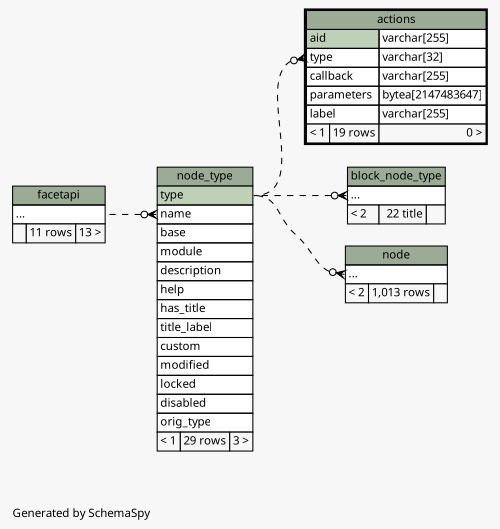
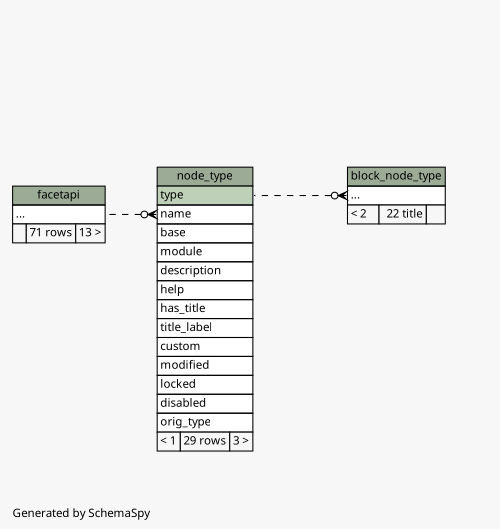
node "actions": removed
node "facetapi": text "11 rows" -> "71 rows"
node "node": removed
